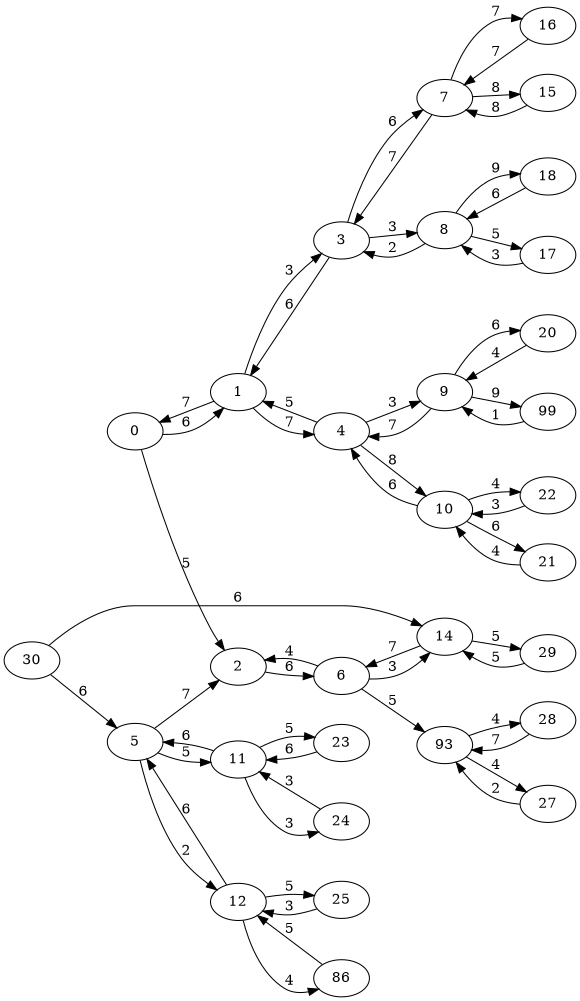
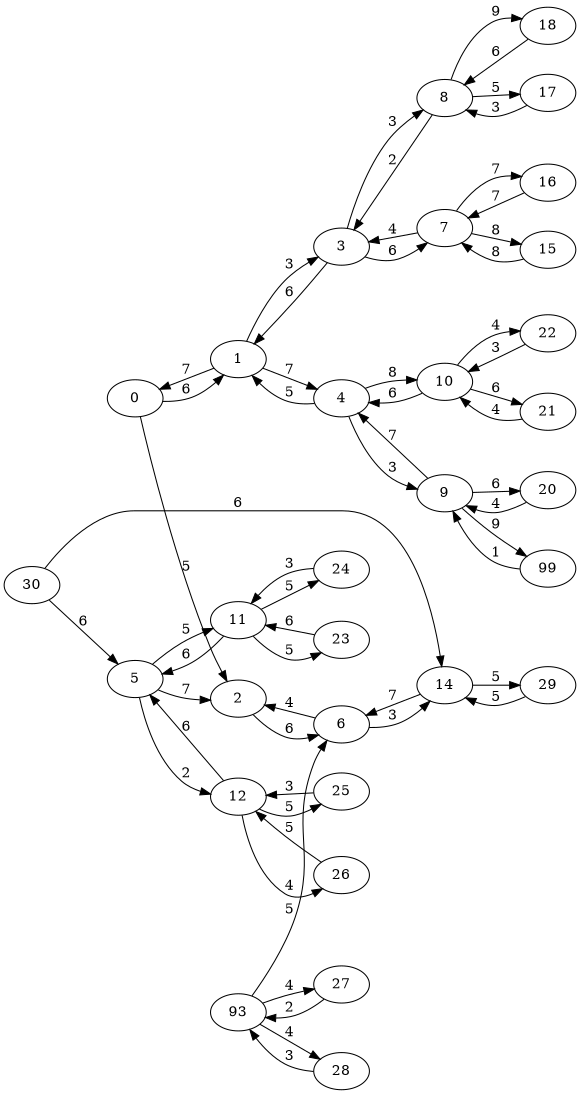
edge "7" -> "3": label "7" -> "4"
edge "6" -> "93": reversed
edge "28" -> "93": label "7" -> "3"
edge "11" -> "24": label "3" -> "5"
node "86": label "86" -> "26"
